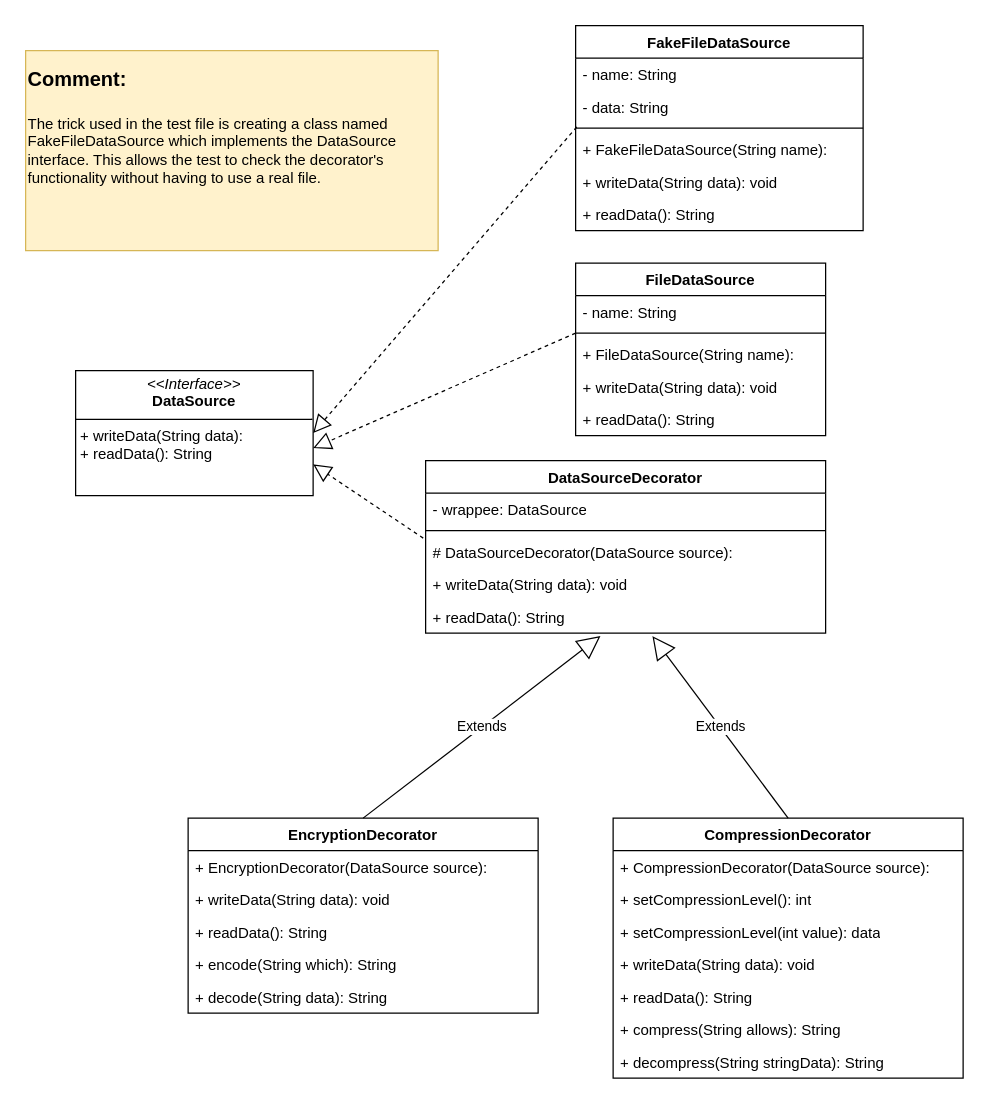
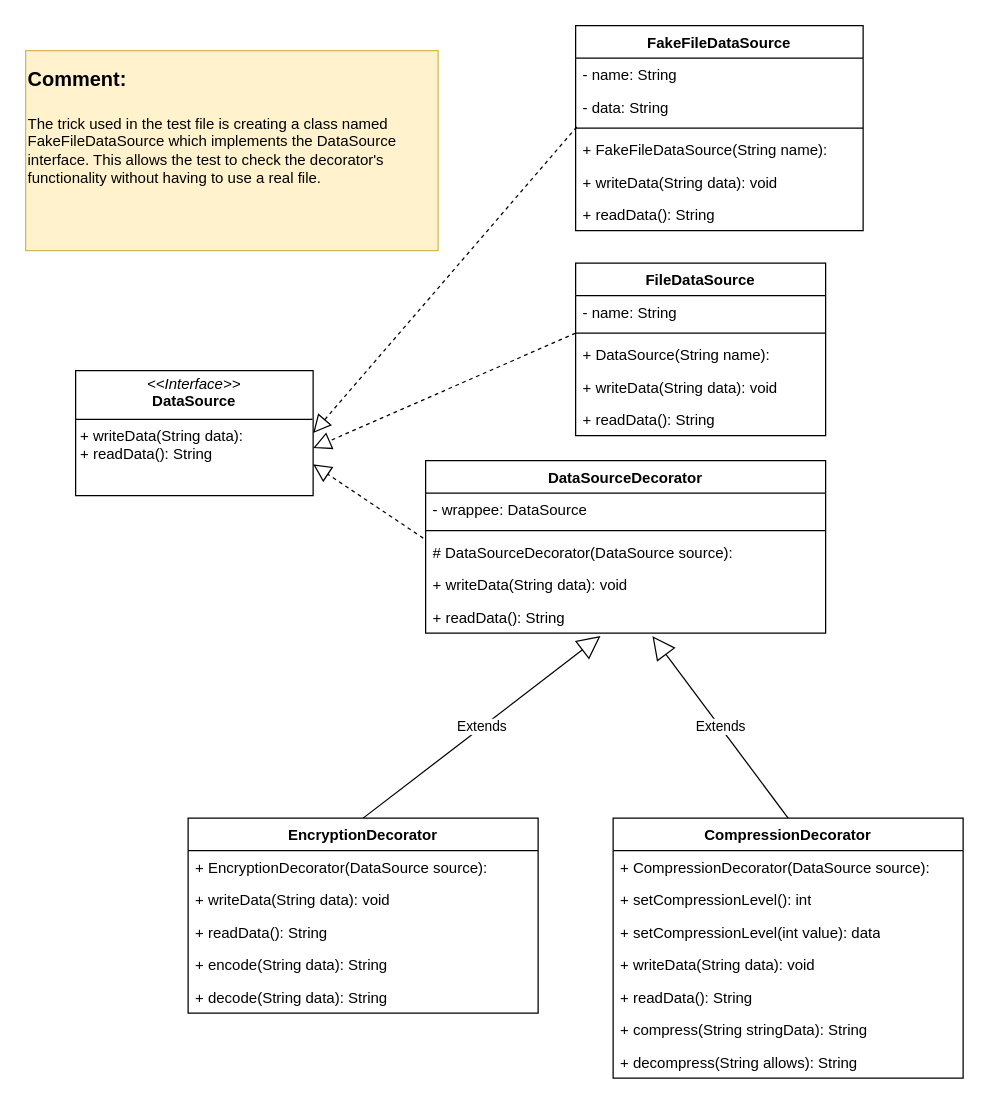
node "+ FileDataSource(String name):": label "+ FileDataSource(String name):" -> "+ DataSource(String name):"
node "+ encode(String which): String": label "+ encode(String which): String" -> "+ encode(String data): String"
node "+ compress(String allows): String": label "+ compress(String allows): String" -> "+ compress(String stringData): String"
node "+ decompress(String stringData): String": label "+ decompress(String stringData): String" -> "+ decompress(String allows): String"
